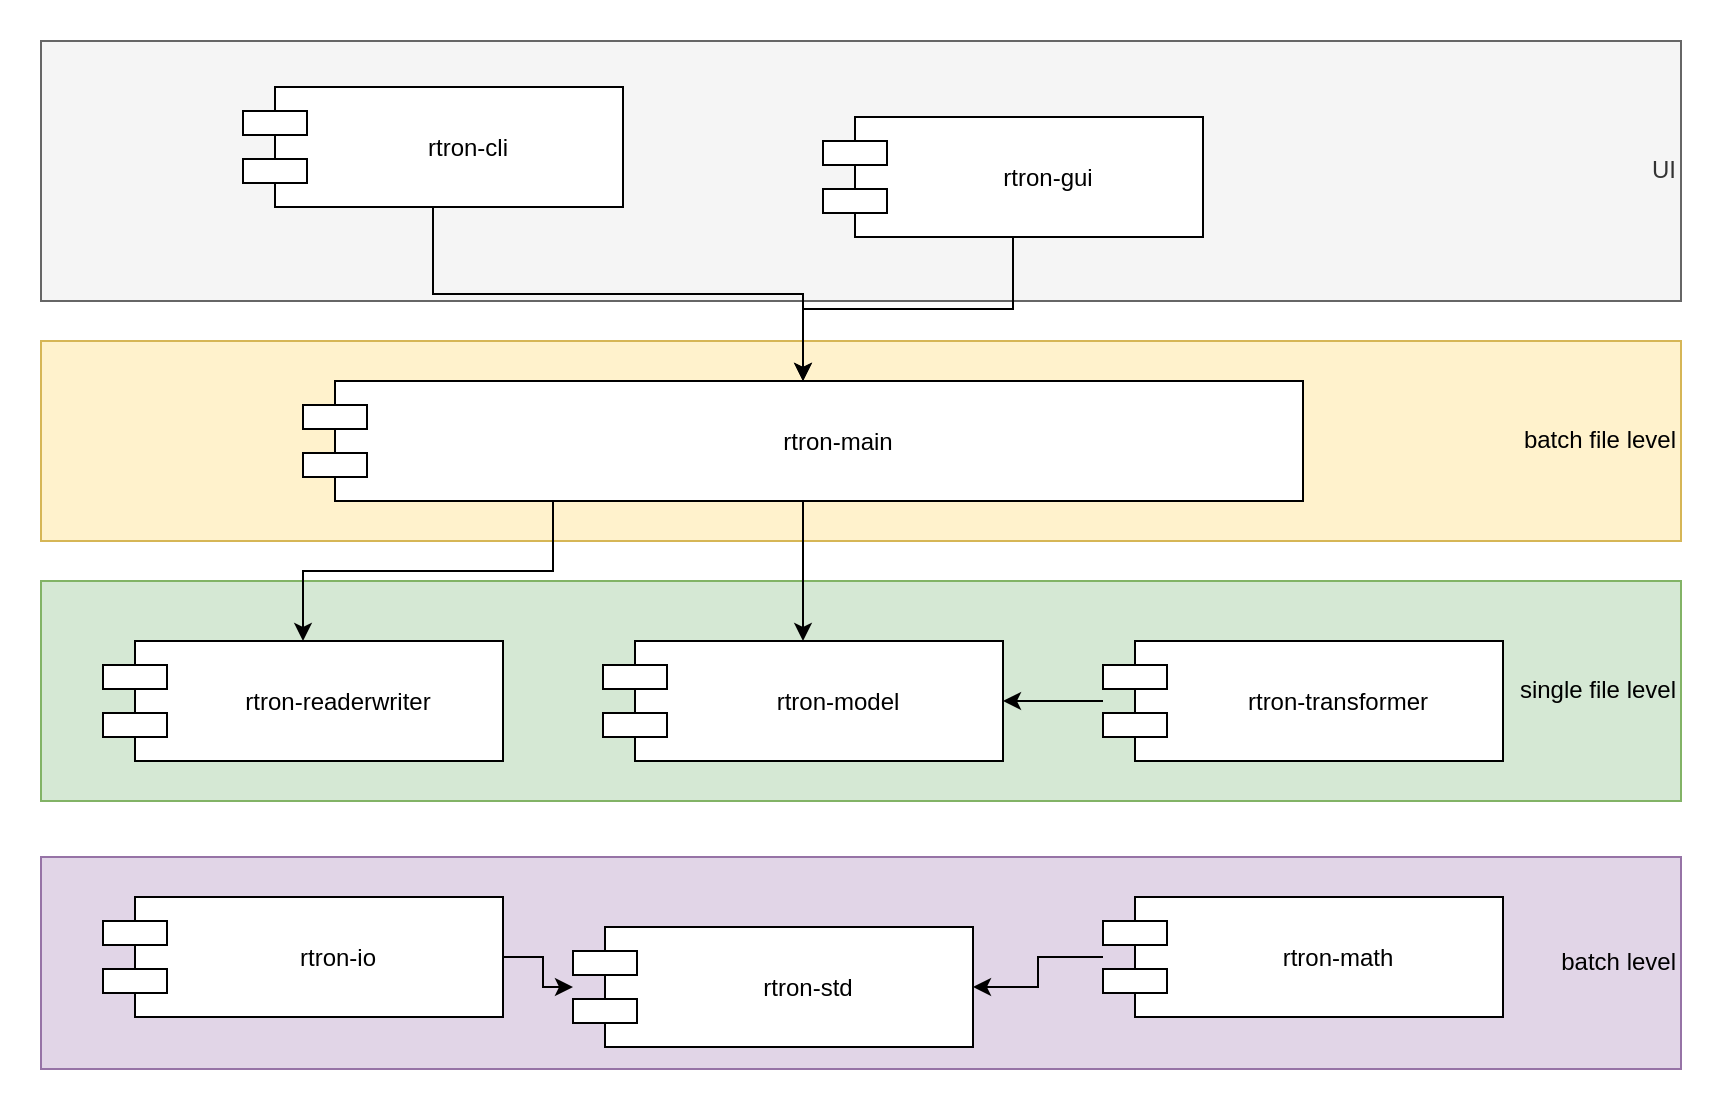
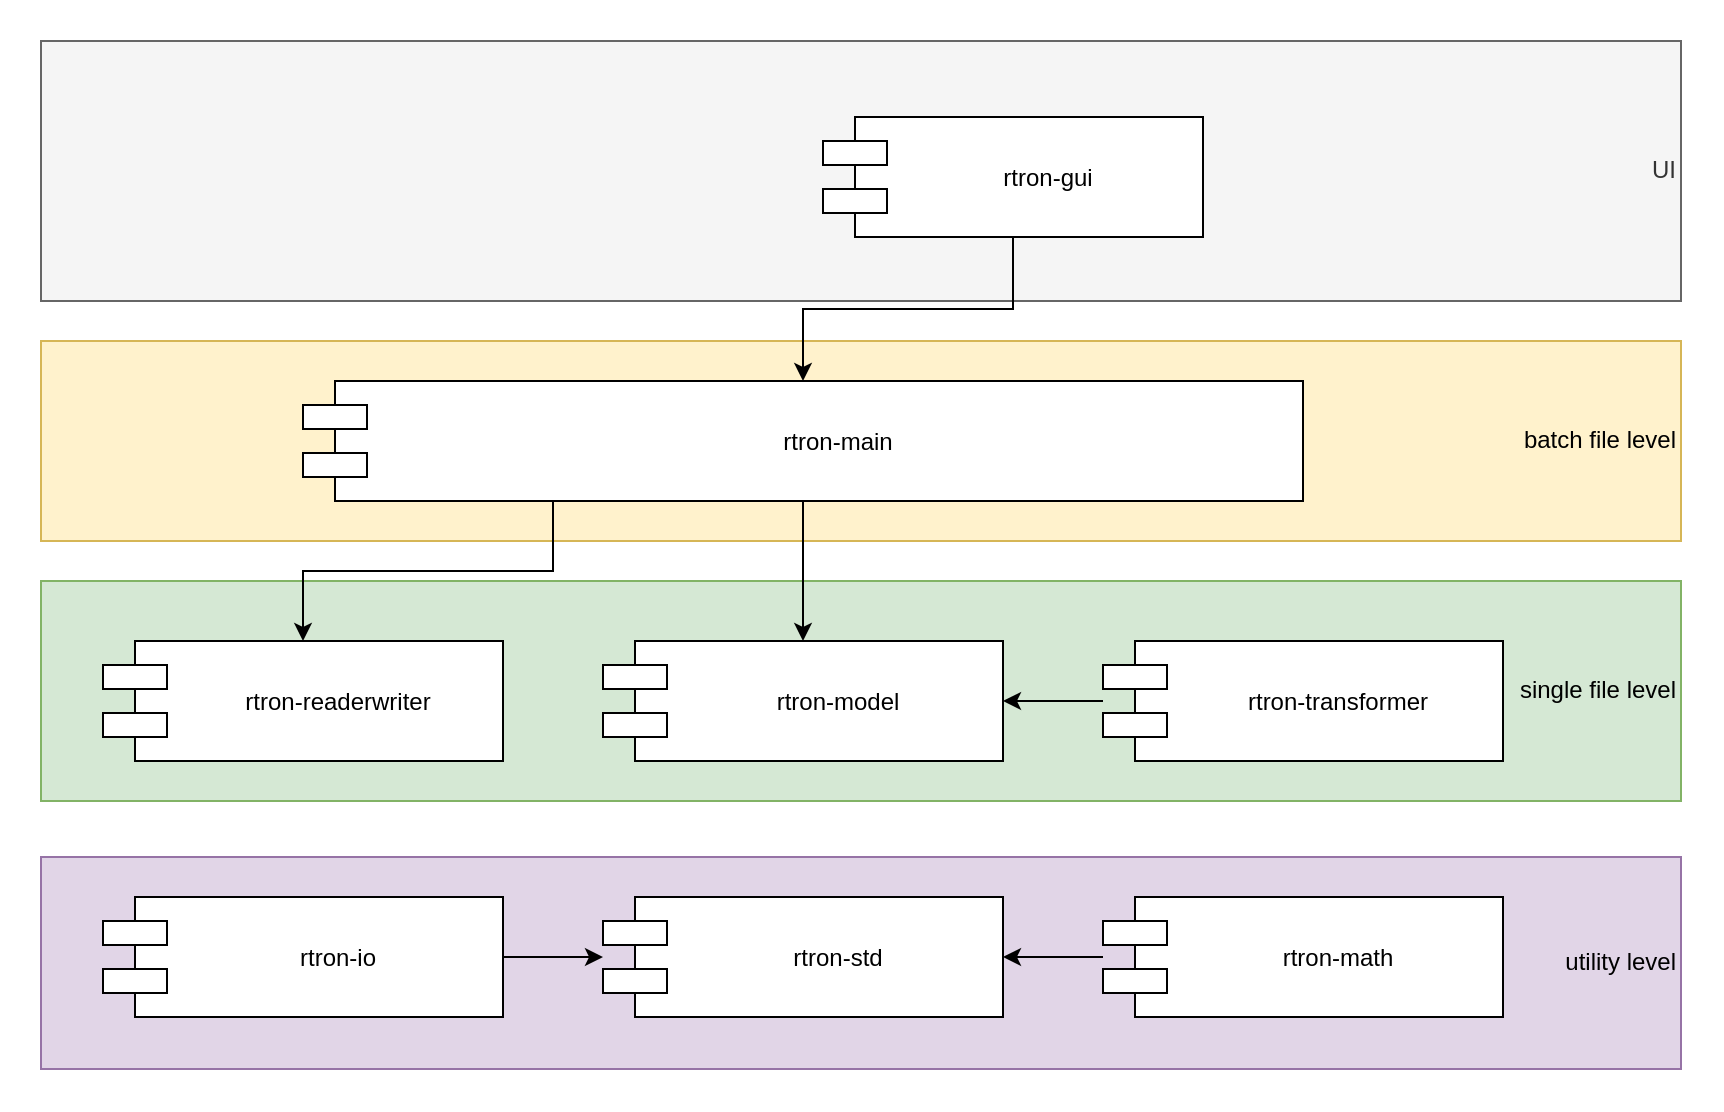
node "rtron-cli": removed
edge "rtron-cli" -> "rtron-main": removed
node "batch level": label "batch level" -> "utility level"
node "rtron-std": moved (773, 987) -> (803, 957)
